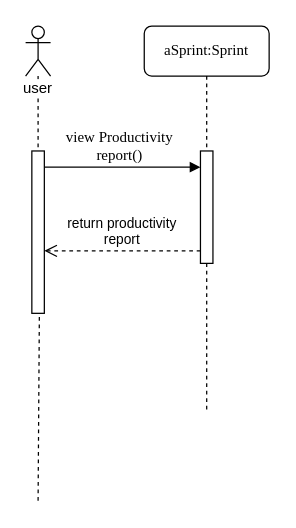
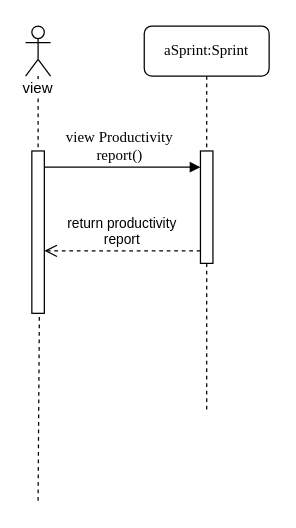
node "user": label "user" -> "view"
